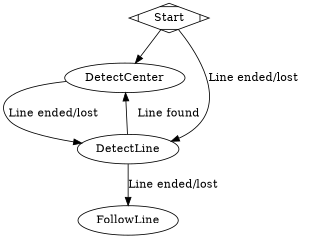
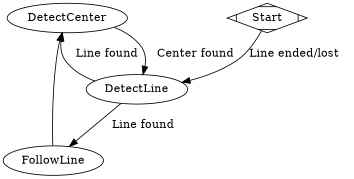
edge "Start" -> "DetectCenter": now "FollowLine" -> "DetectCenter"
edge "DetectCenter" -> "DetectLine": label "Line ended/lost   " -> "   Center found"
edge "DetectLine" -> "FollowLine": label "Line ended/lost   " -> "   Line found"
